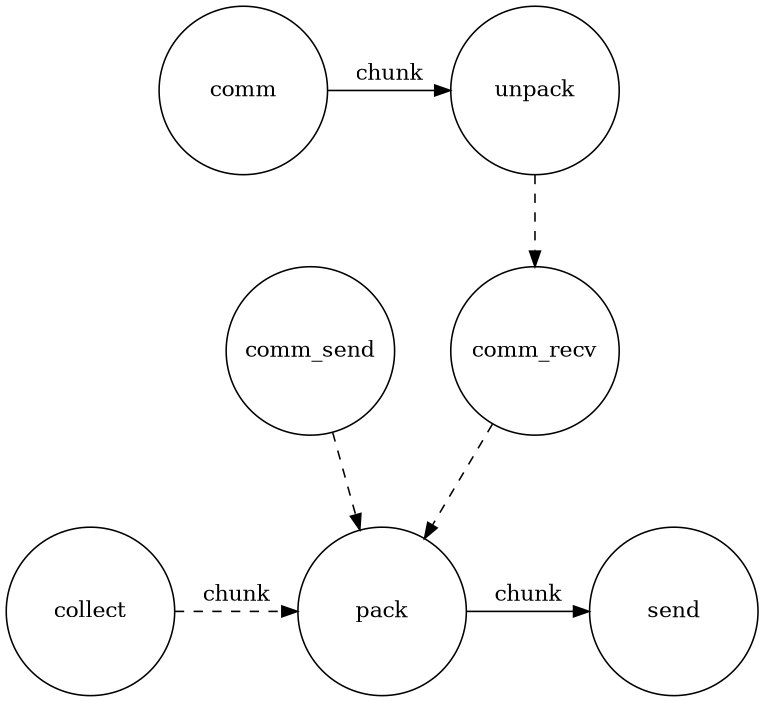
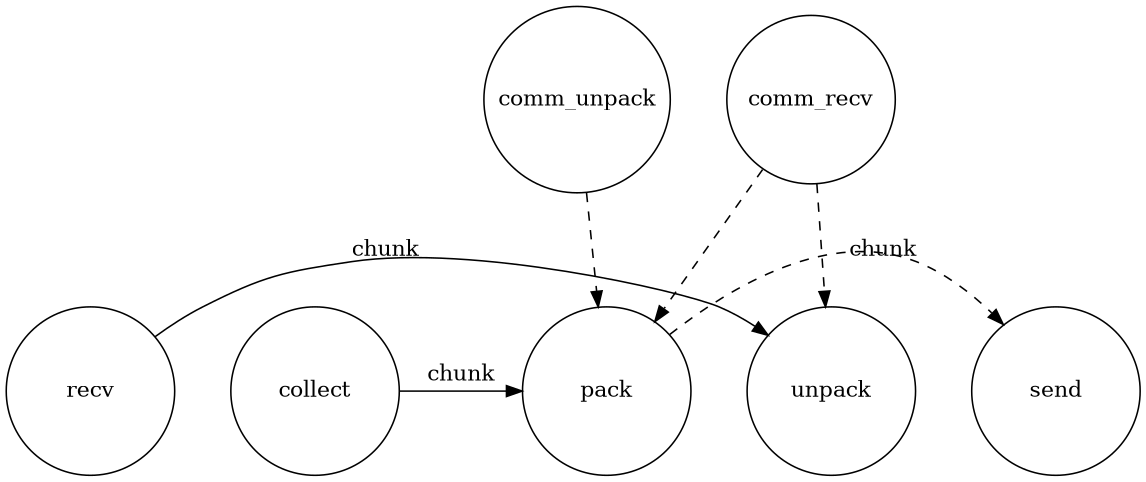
node "comm": label "comm" -> "recv"
edge "unpack" -> "comm_recv": reversed
node "comm_send": label "comm_send" -> "comm_unpack"
edge "collect" -> "pack": style dashed -> solid
edge "pack" -> "send": style solid -> dashed
